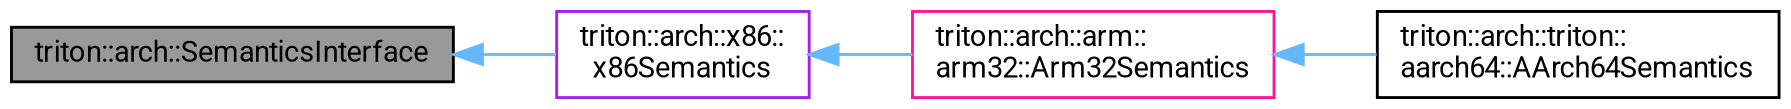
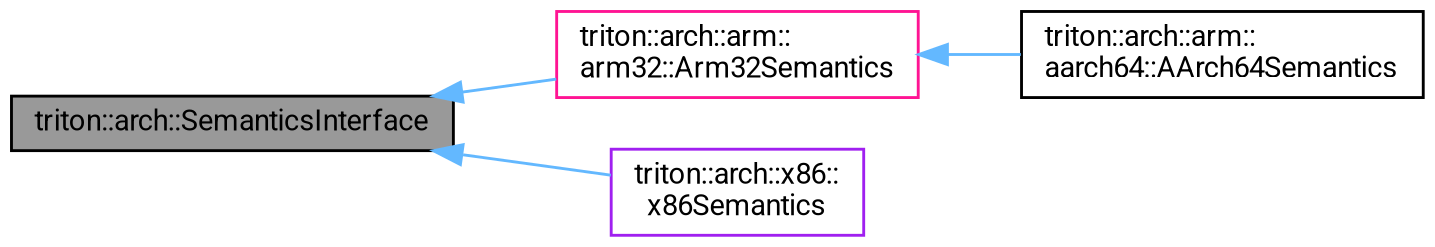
edge "triton::arch::arm:: arm32::Arm32Semantics" -> "triton::arch::x86:: x86Semantics": now "triton::arch::arm:: arm32::Arm32Semantics" -> "triton::arch::SemanticsInterface"
node "triton::arch::triton:: aarch64::AArch64Semantics": label "triton::arch::triton:: aarch64::AArch64Semantics" -> "triton::arch::arm:: aarch64::AArch64Semantics"
